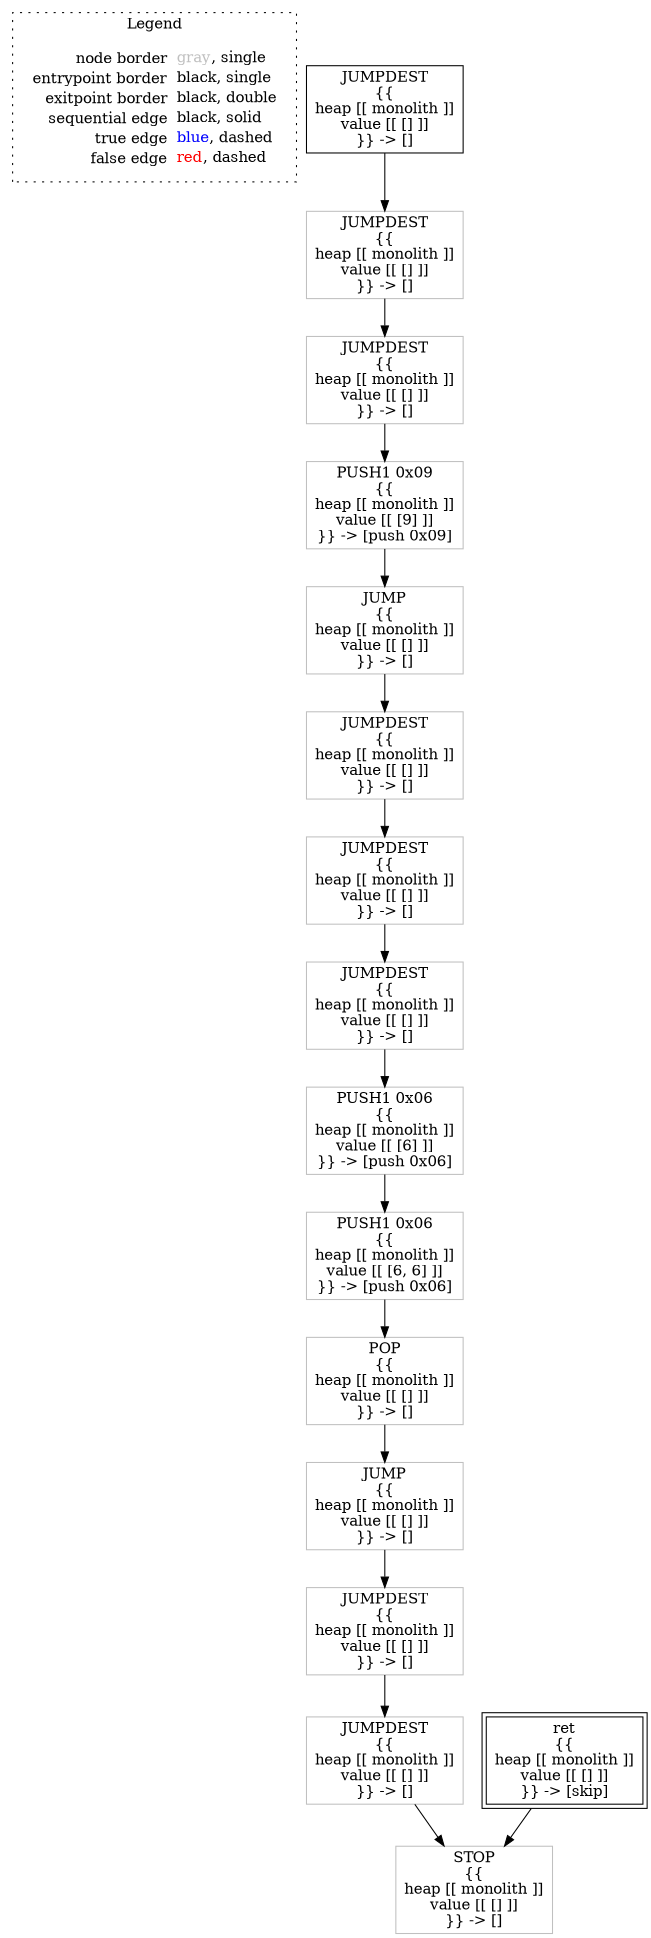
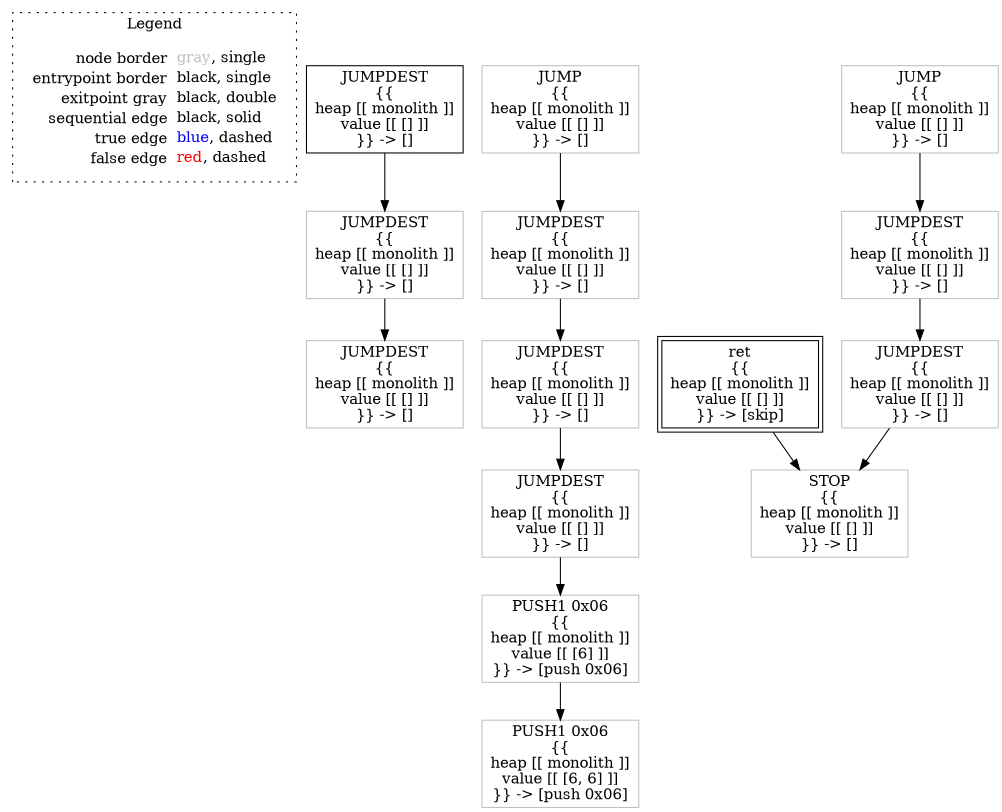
node "node border": text "exitpoint border" -> "exitpoint gray"
node "PUSH1 0x09": removed
node "POP": removed
